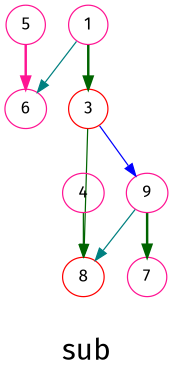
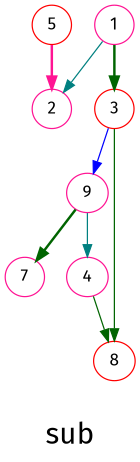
node "5": color deeppink -> red
node "6": label "6" -> "2"
edge "9" -> "8": now "9" -> "4"
